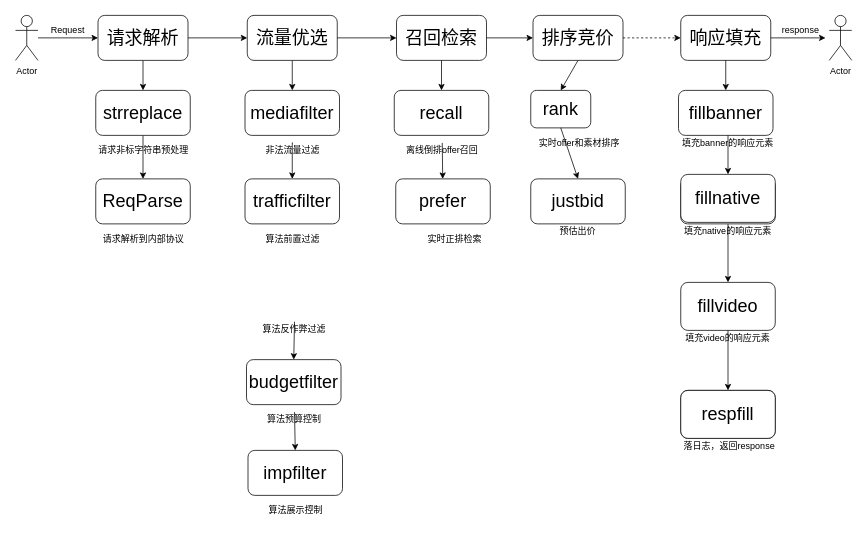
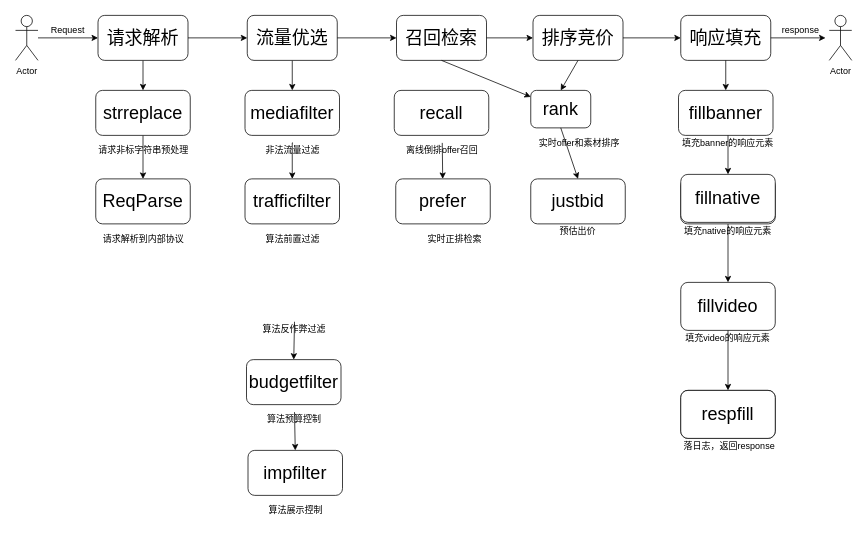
edge "排序竞价" -> "响应填充": style dashed -> solid
edge "召回检索" -> "recall": now "召回检索" -> "rank"
